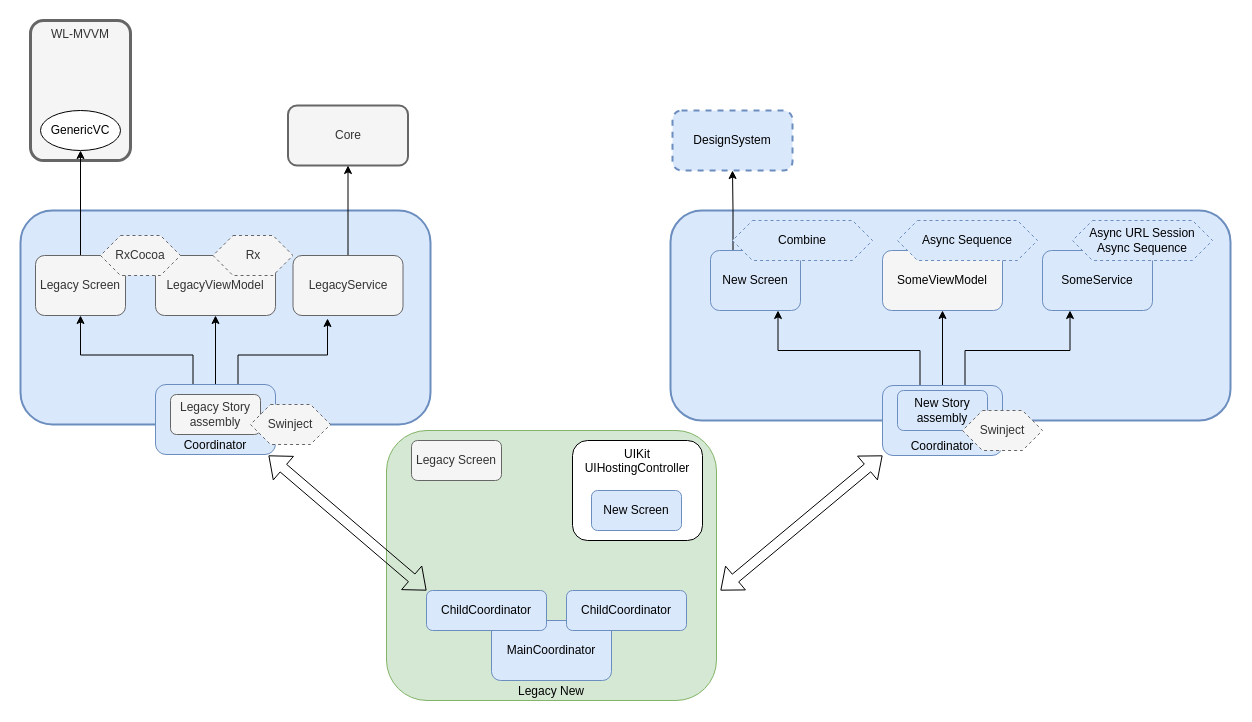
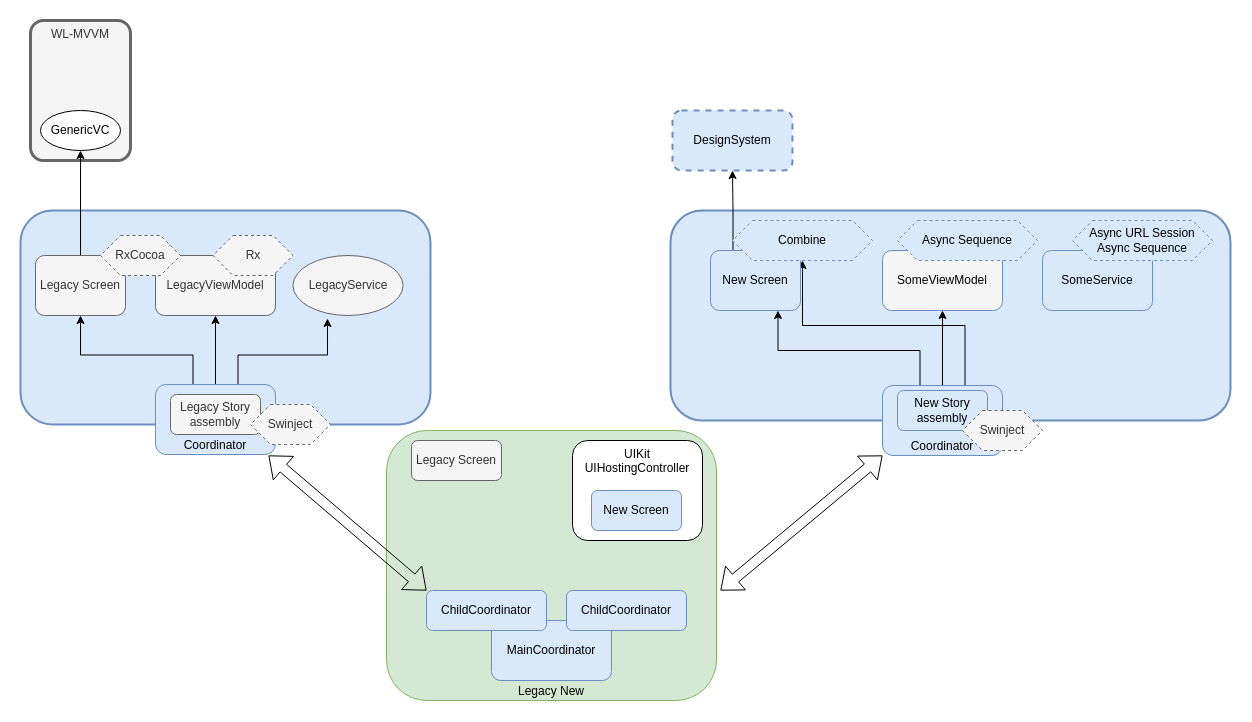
node "Core": removed
edge "LegacyService" -> "Core": removed
node "LegacyService": shape rounded rectangle -> ellipse
edge "New Story assembly" -> "SomeService": now "New Story assembly" -> "Combine"
